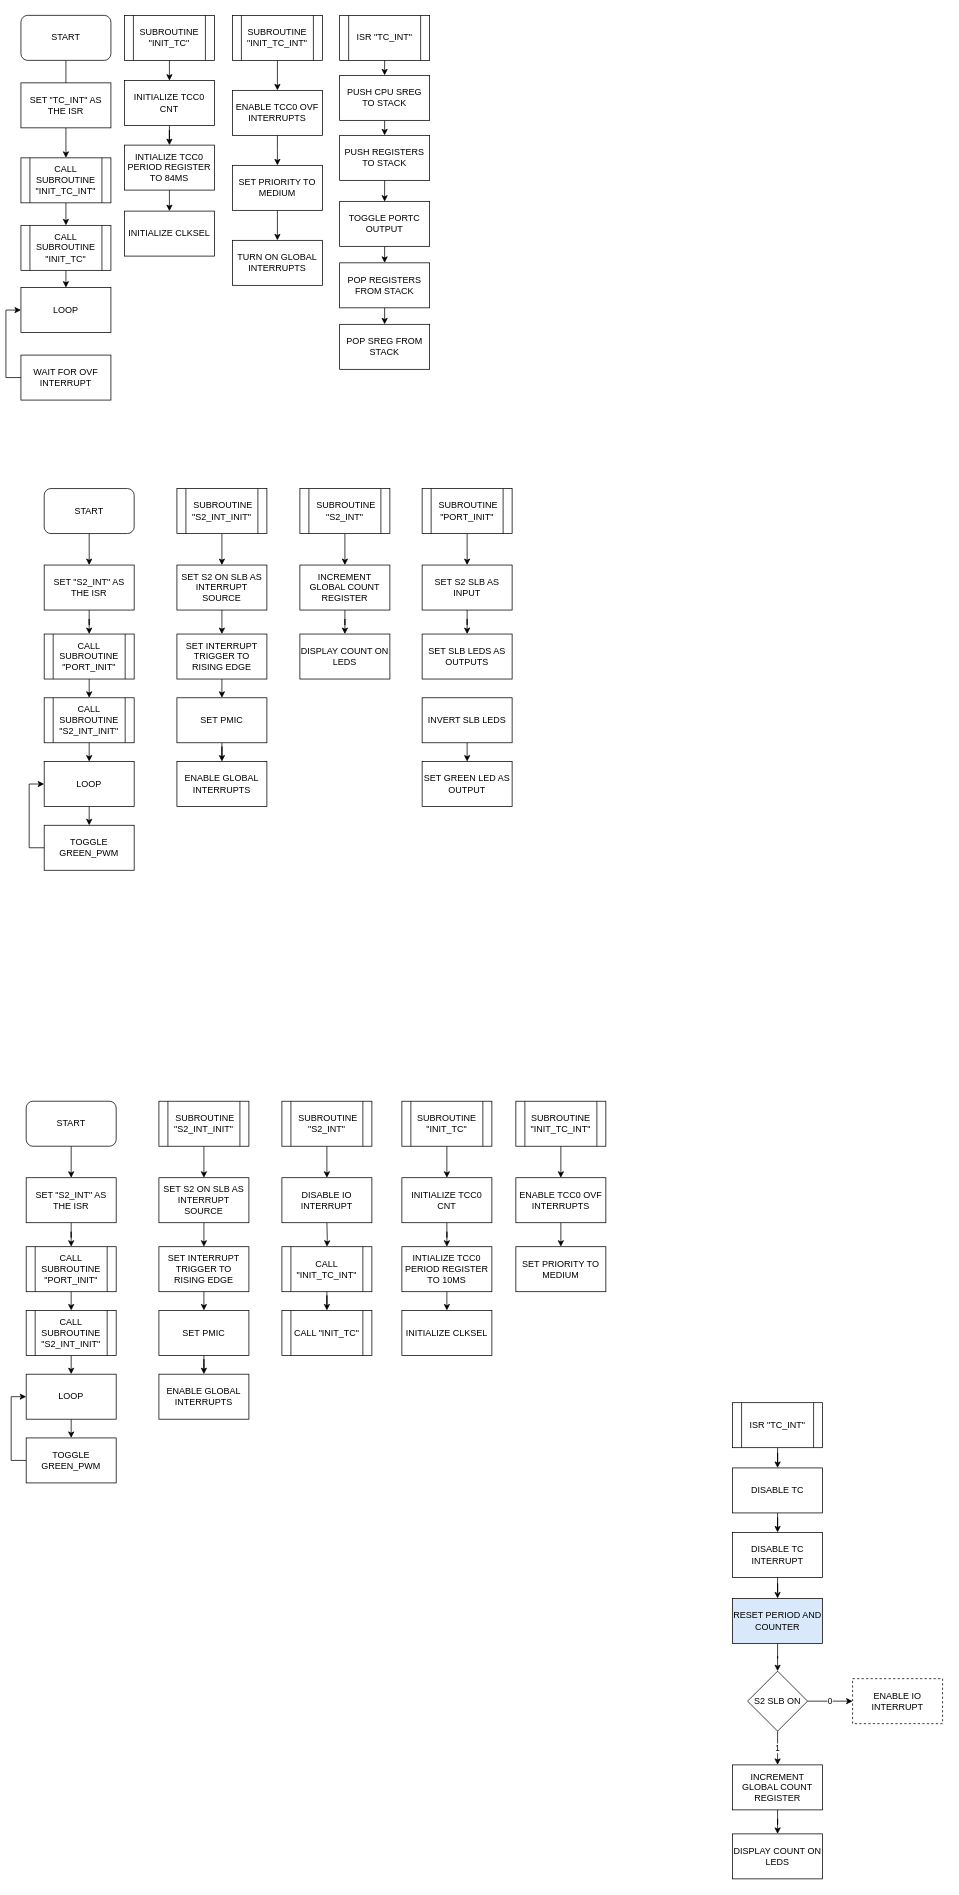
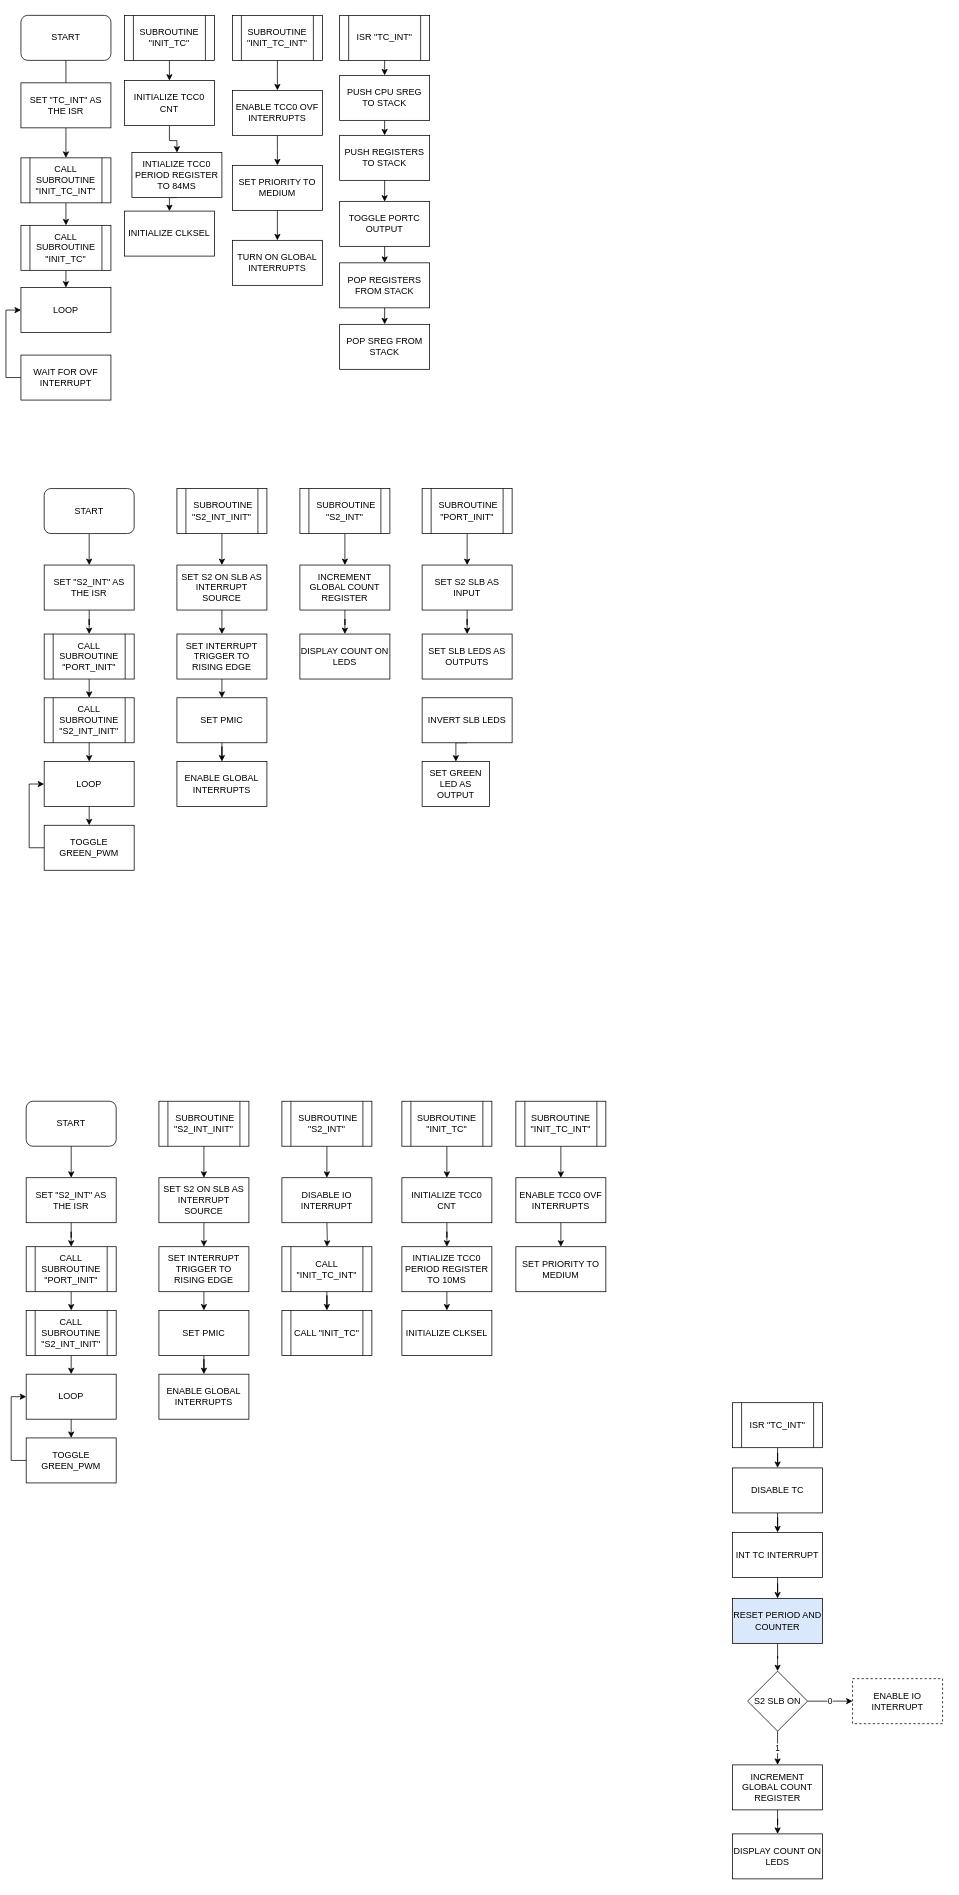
node "INTIALIZE TCC0 PERIOD REGISTER TO 84MS": moved (169, 168) -> (177, 175)
node "SET GREEN LED AS OUTPUT": size 90x45 -> 68x45
node "DISABLE TC INTERRUPT": label "DISABLE TC INTERRUPT" -> "INT TC INTERRUPT"
